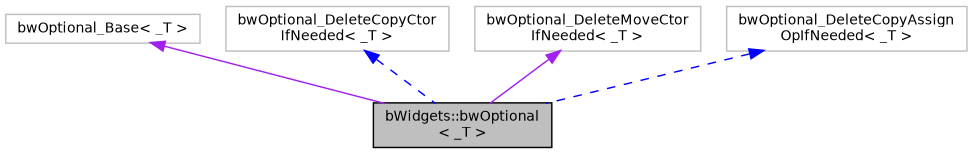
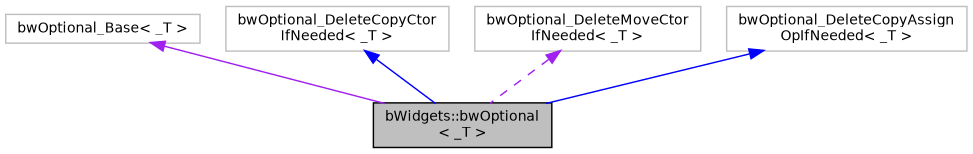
edge "bWidgets::bwOptional < _T >" -> "bwOptional_DeleteCopyAssign OpIfNeeded< _T >": style dashed -> solid
edge "bWidgets::bwOptional < _T >" -> "bwOptional_DeleteCopyCtor IfNeeded< _T >": style dashed -> solid
edge "bWidgets::bwOptional < _T >" -> "bwOptional_DeleteMoveCtor IfNeeded< _T >": style solid -> dashed
